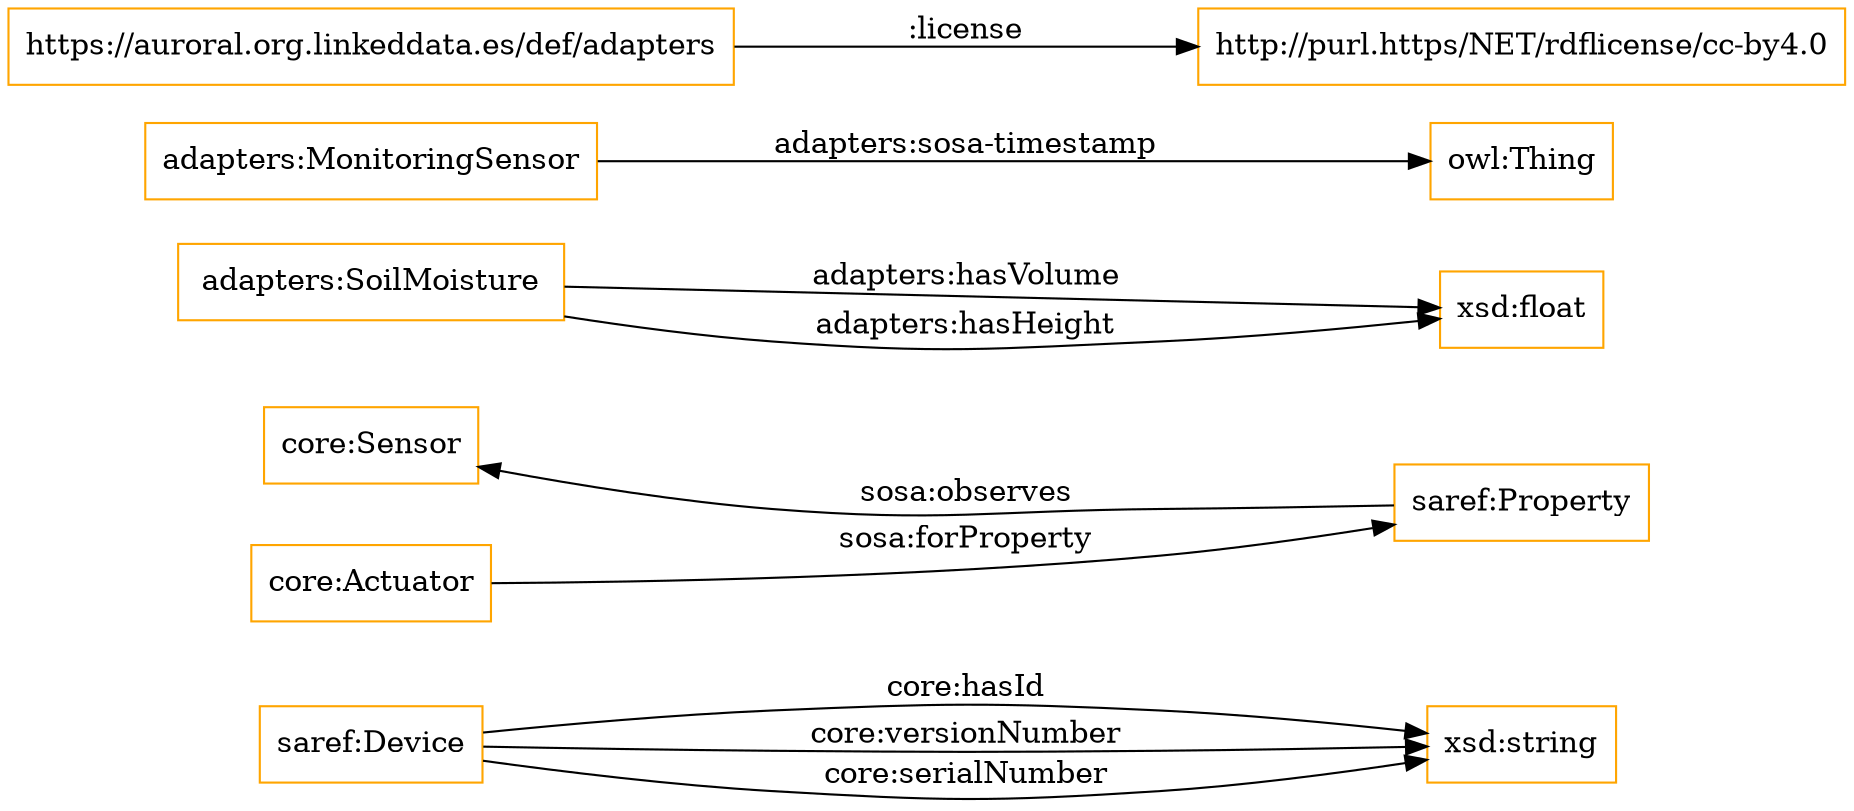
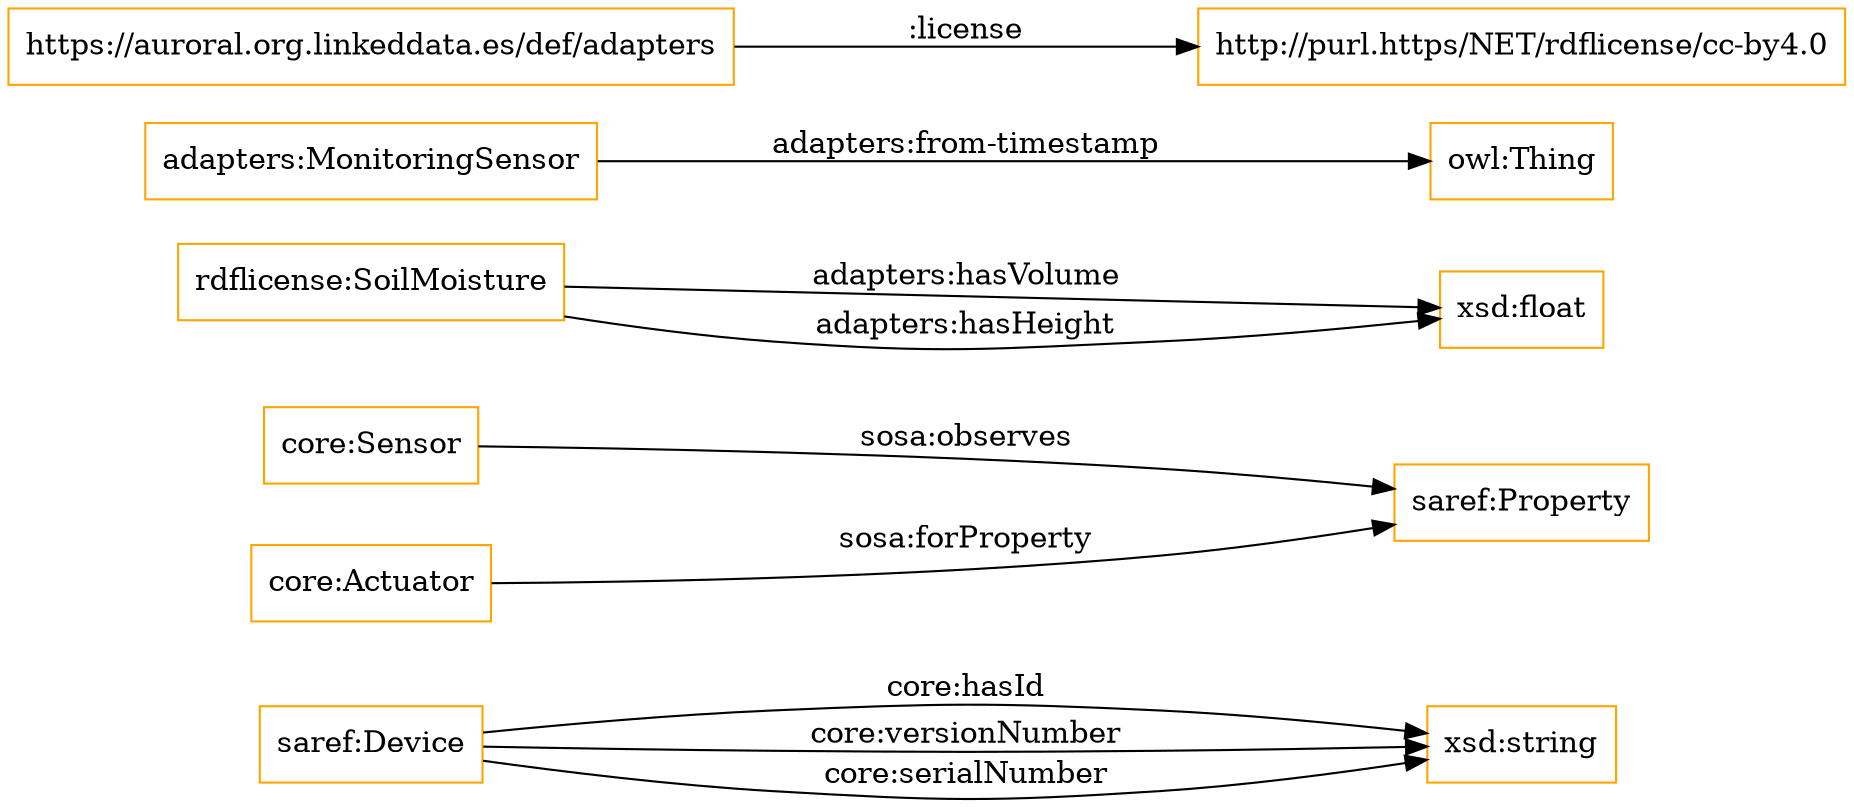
edge "adapters:MonitoringSensor" -> "owl:Thing": label "adapters:sosa-timestamp" -> "adapters:from-timestamp"
node "adapters:SoilMoisture": label "adapters:SoilMoisture" -> "rdflicense:SoilMoisture"
edge "saref:Property" -> "core:Sensor": reversed
